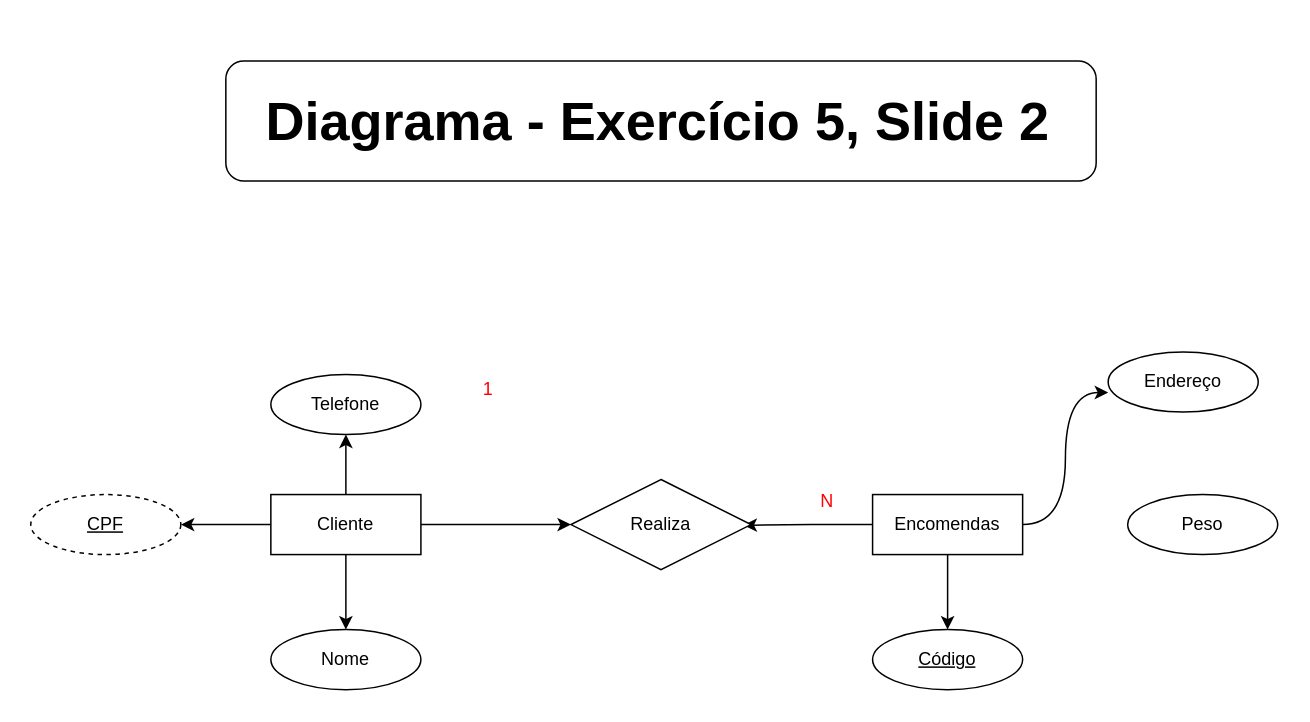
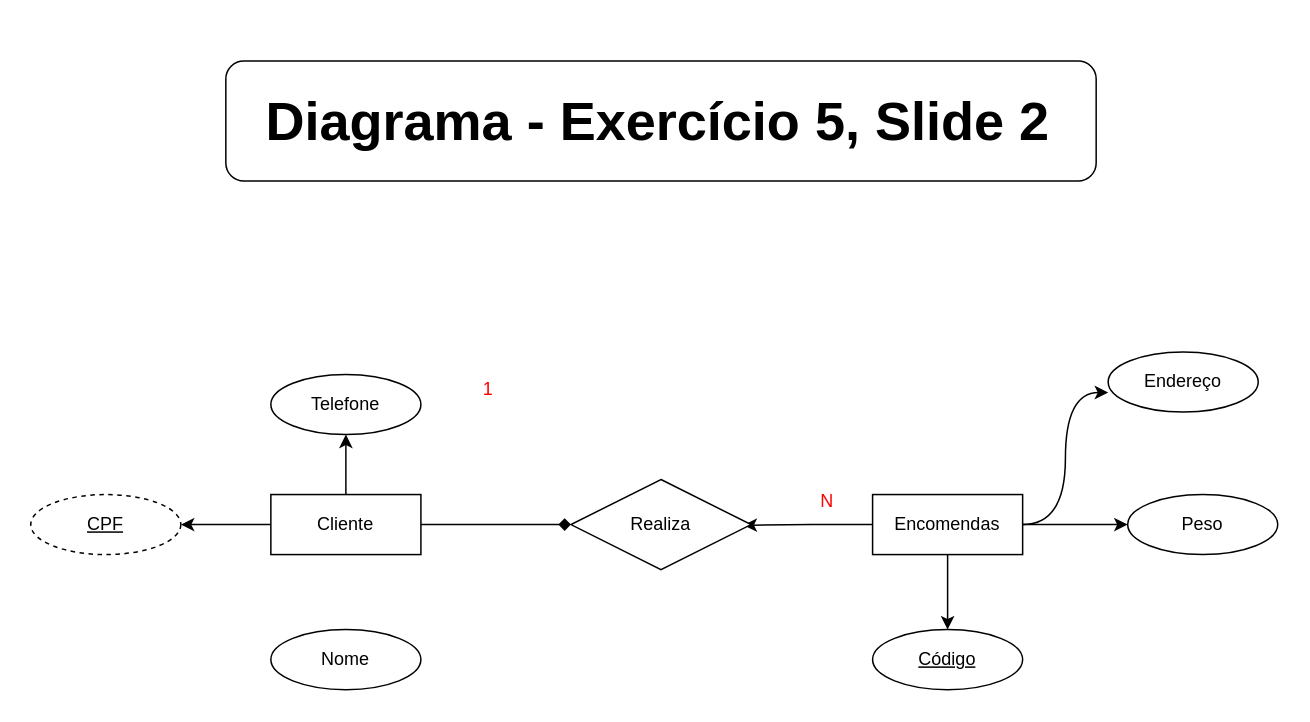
edge "Cliente" -> "Realiza": arrowhead classic -> diamond
edge "Encomendas" -> "Peso": added
edge "Cliente" -> "Nome": removed
